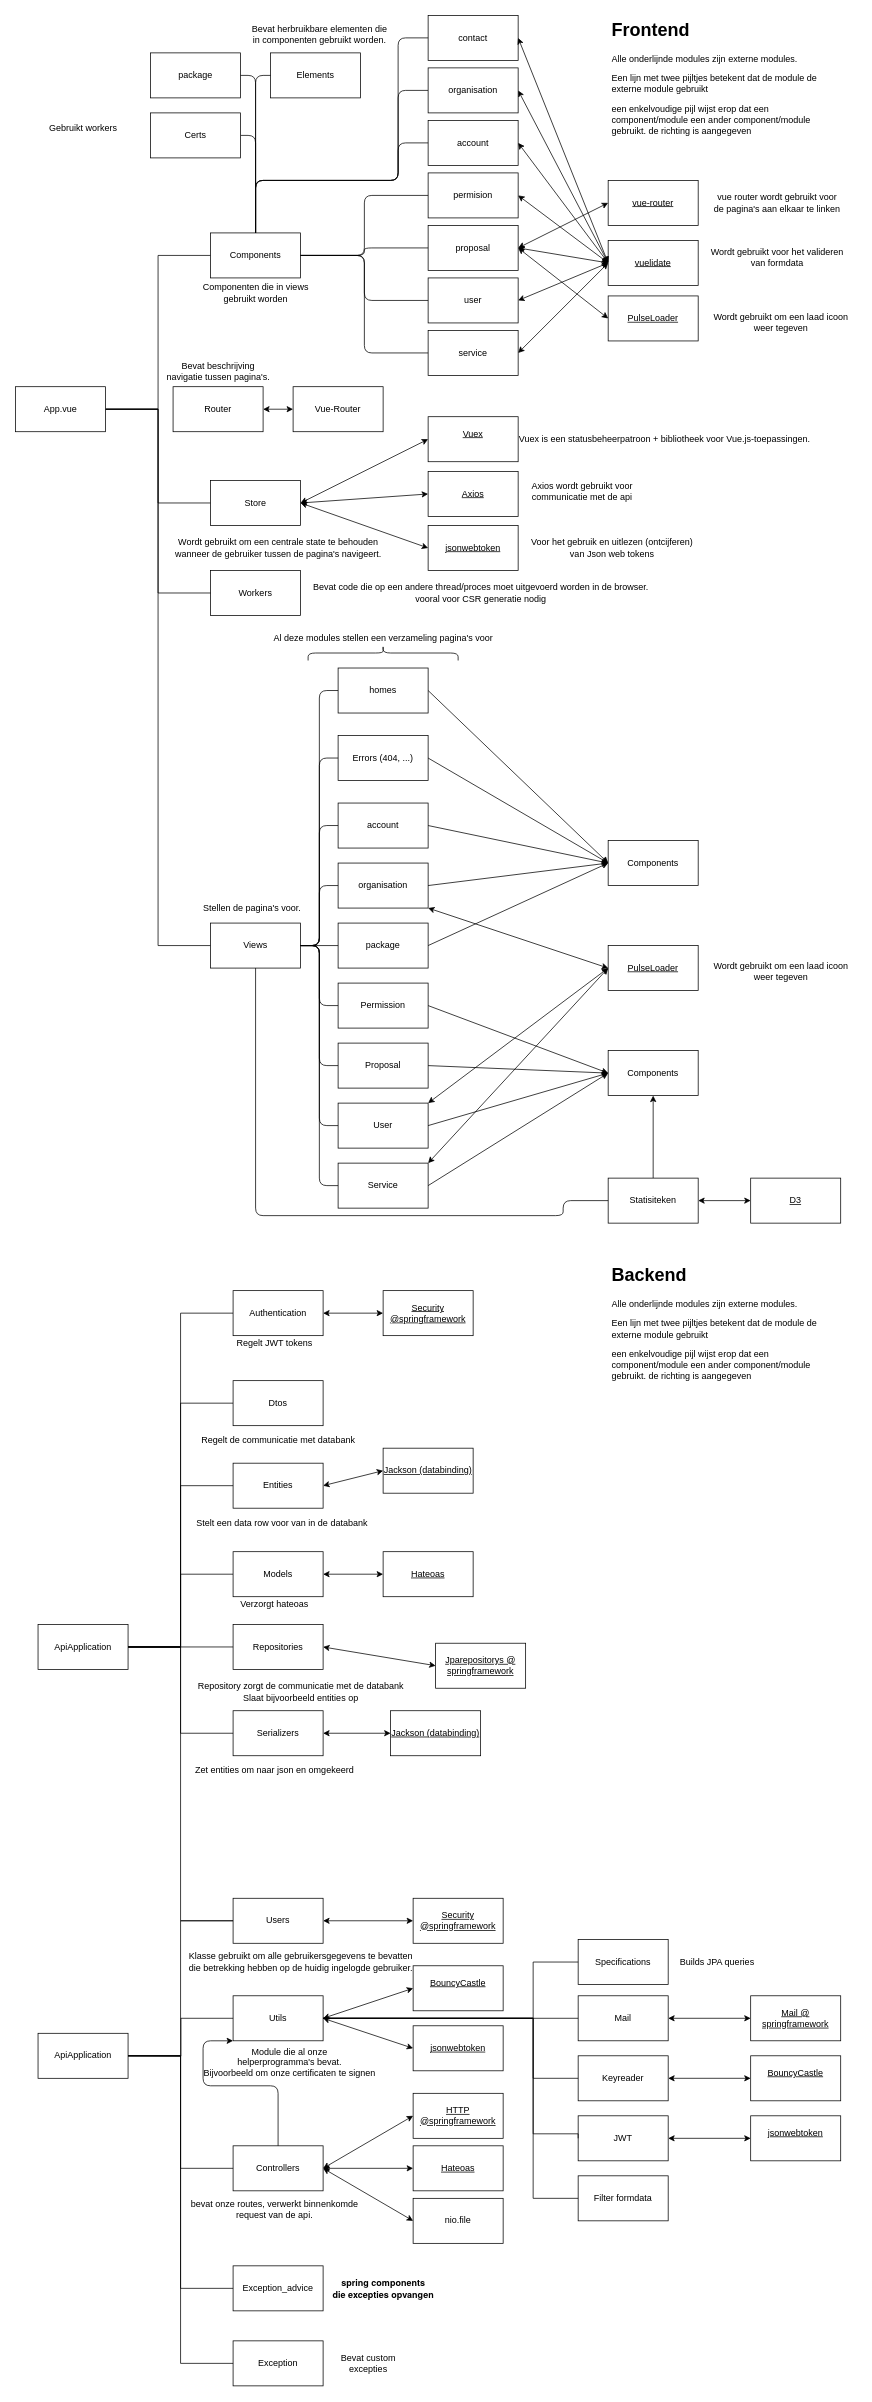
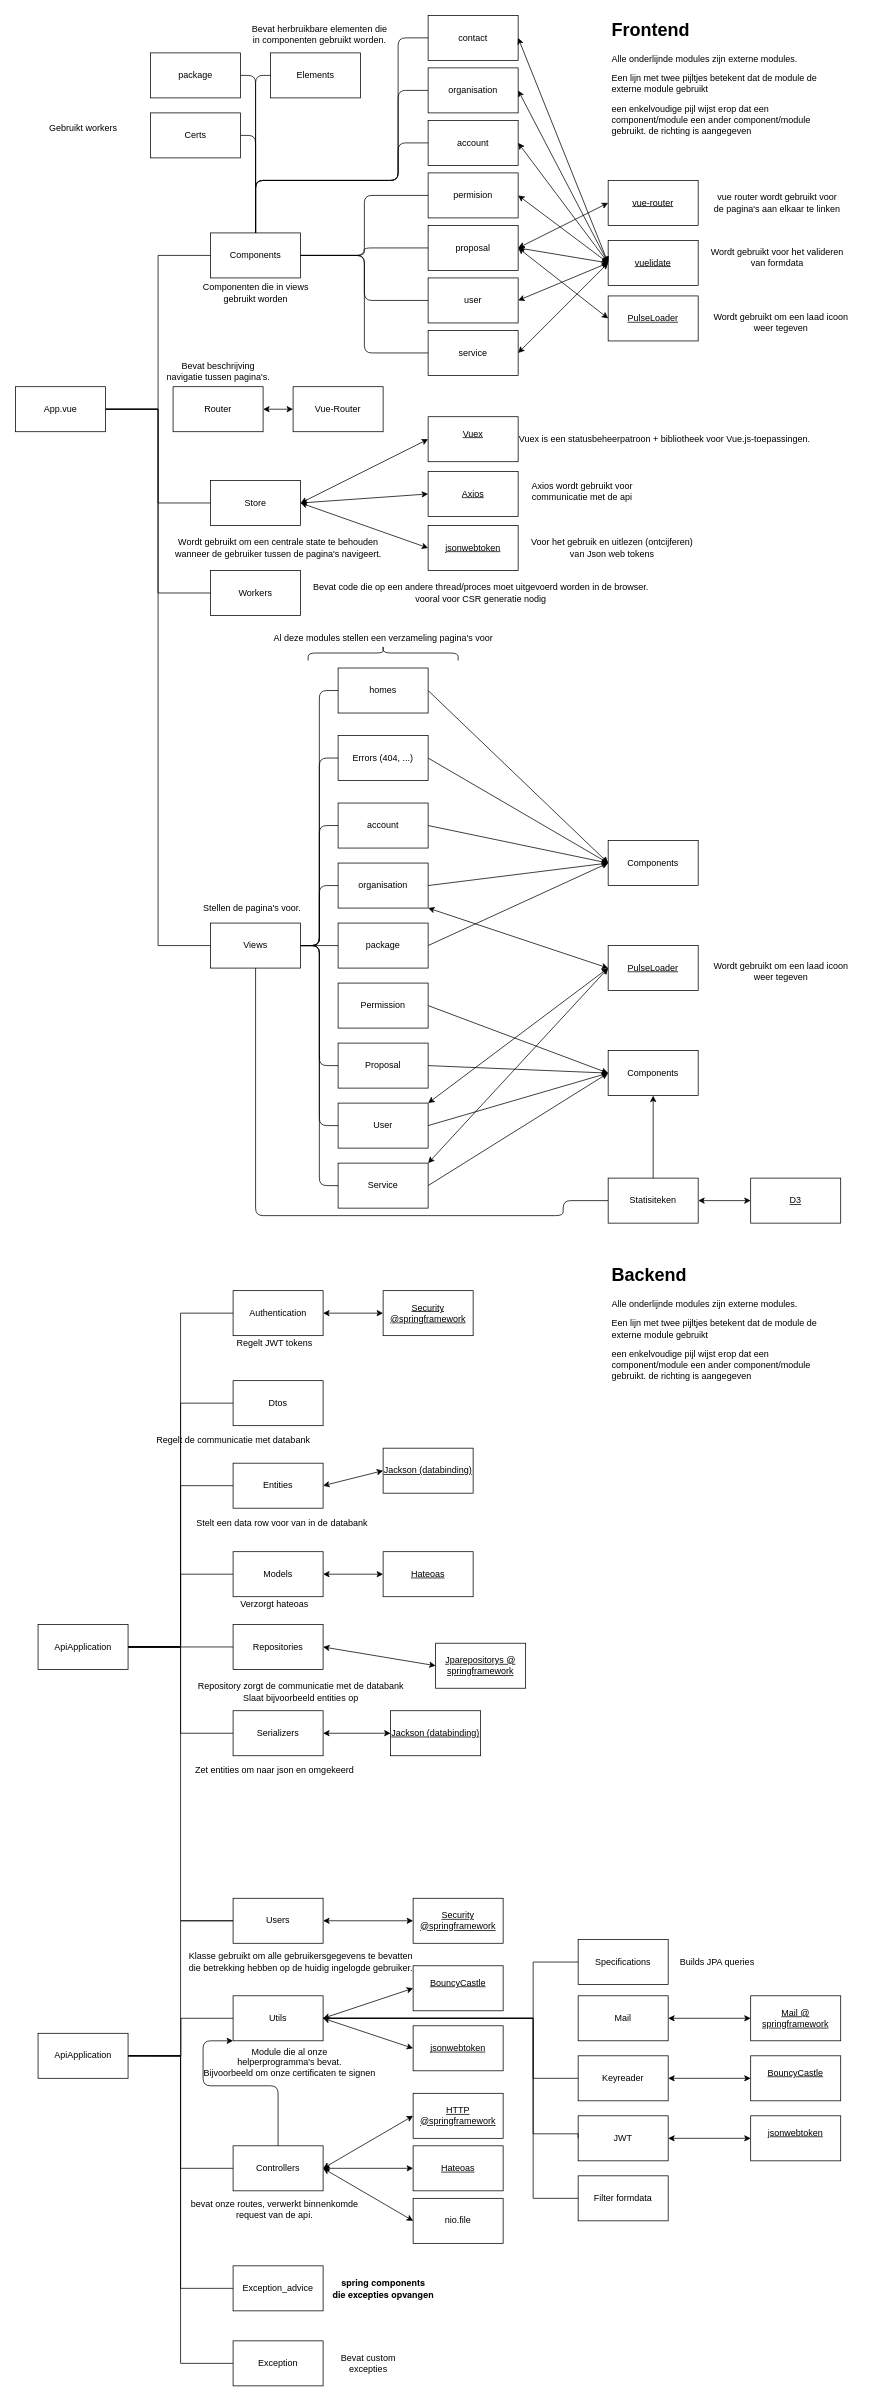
edge "Views" -- "Permission": removed
node "Regelt de communicatie met databank": moved (278, 1440) -> (233, 1440)
edge "Utils" -- "Mail": removed
